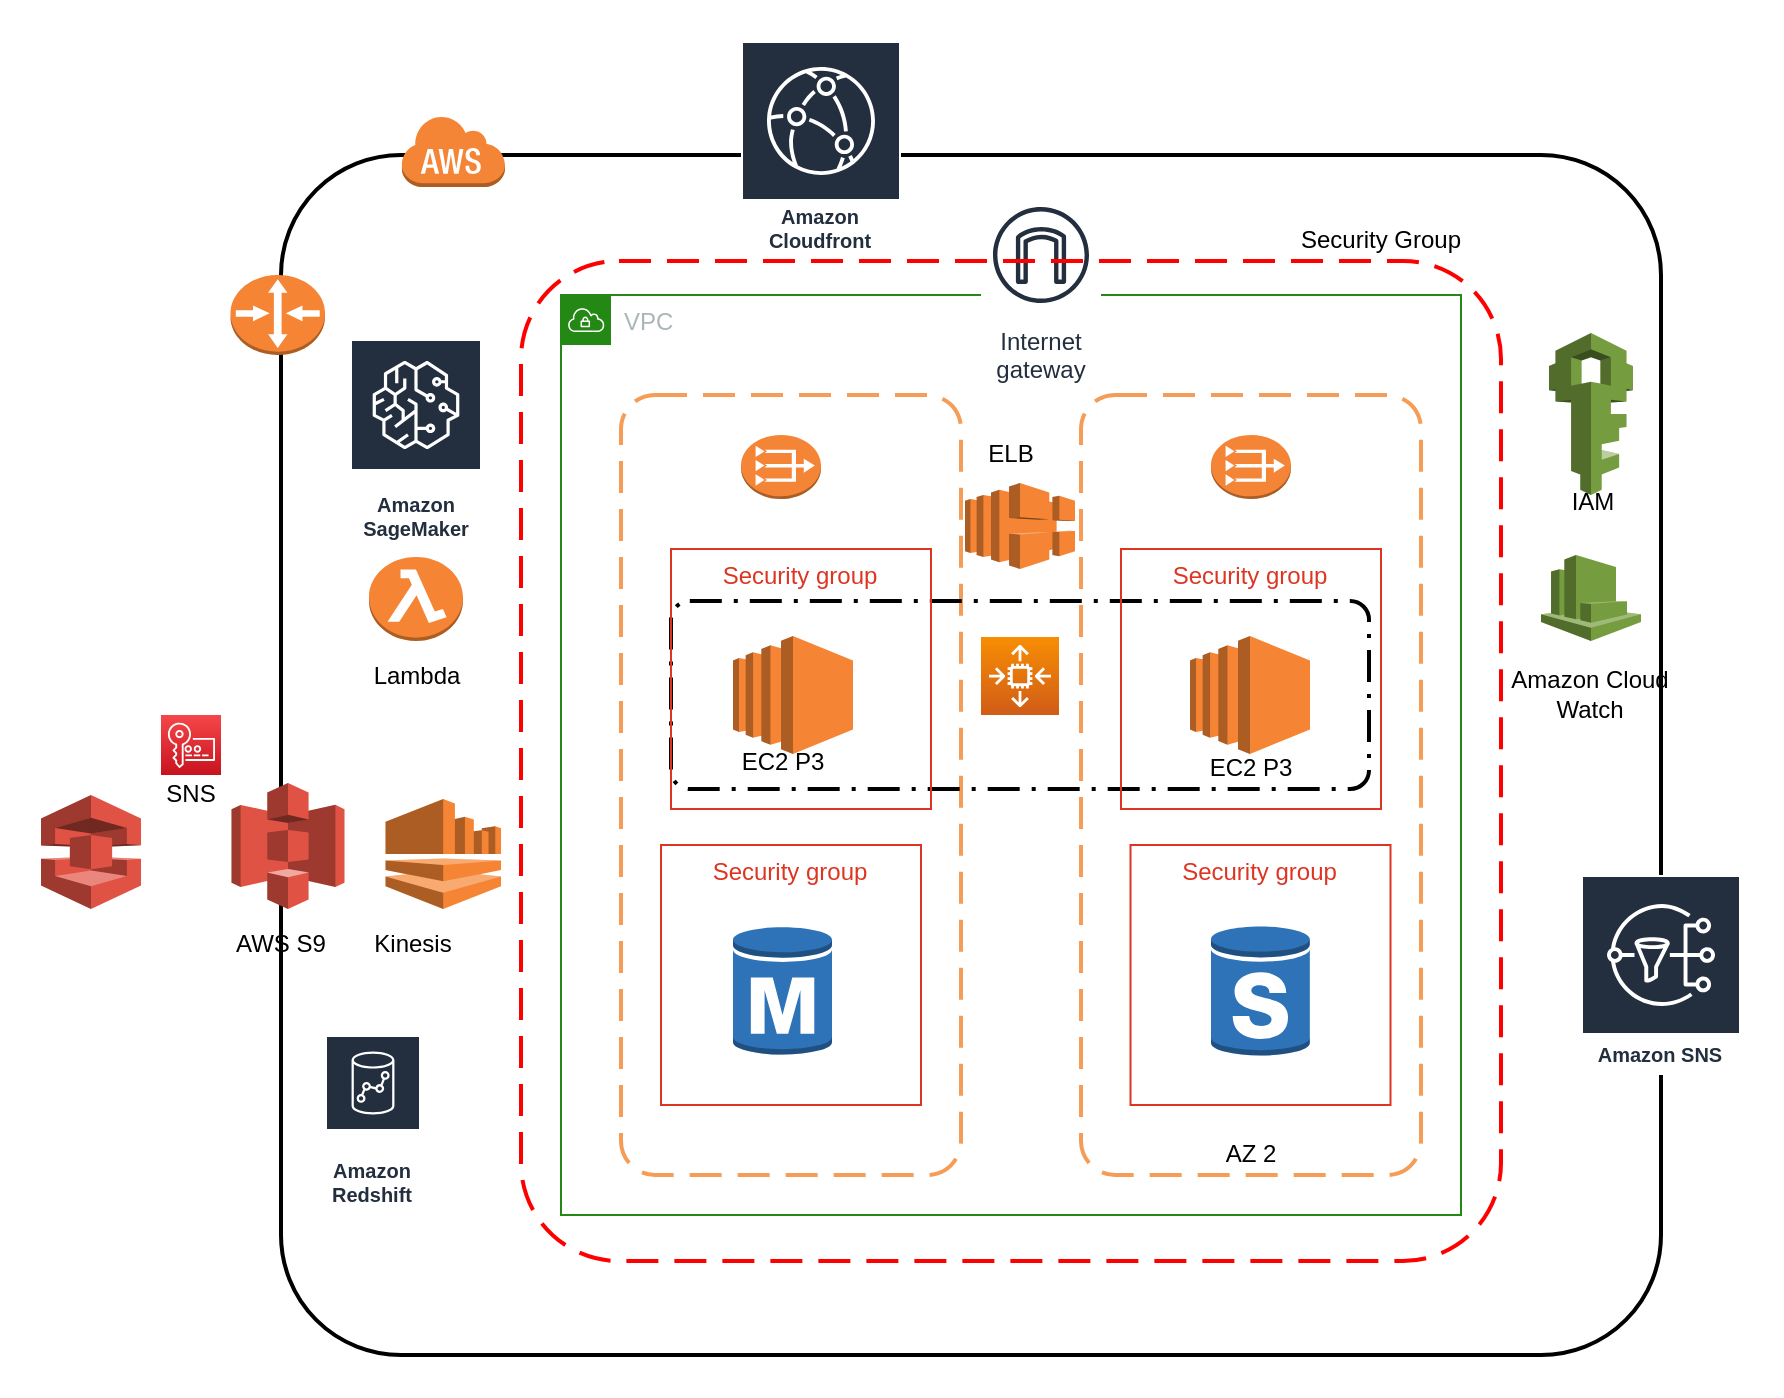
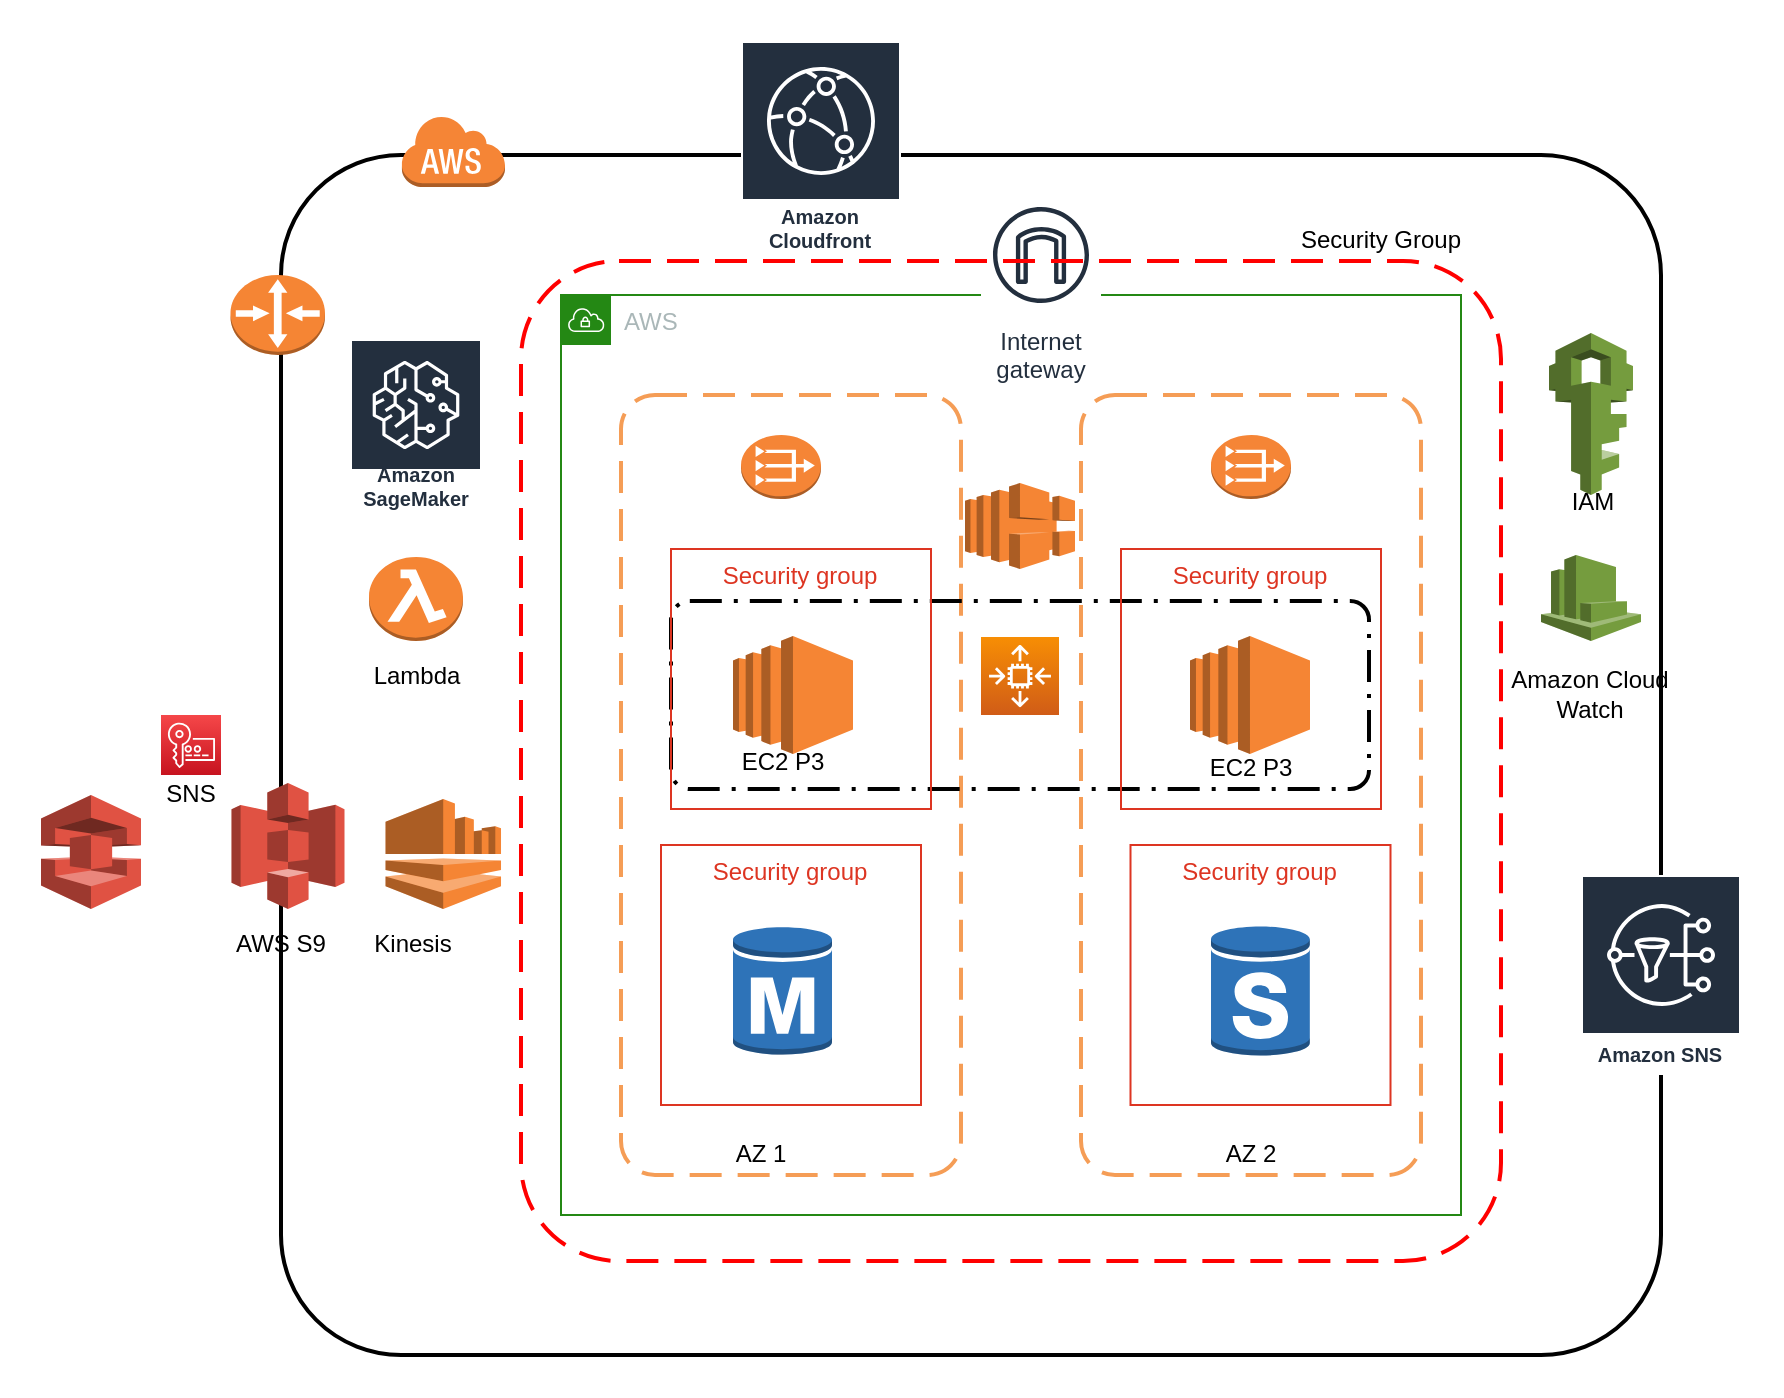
node "VPC": label "VPC" -> "AWS"
node "Amazon SageMaker": size 132x210 -> 132x180
node "ELB": removed
node "Amazon Redshift": removed
node "AZ 1": added
